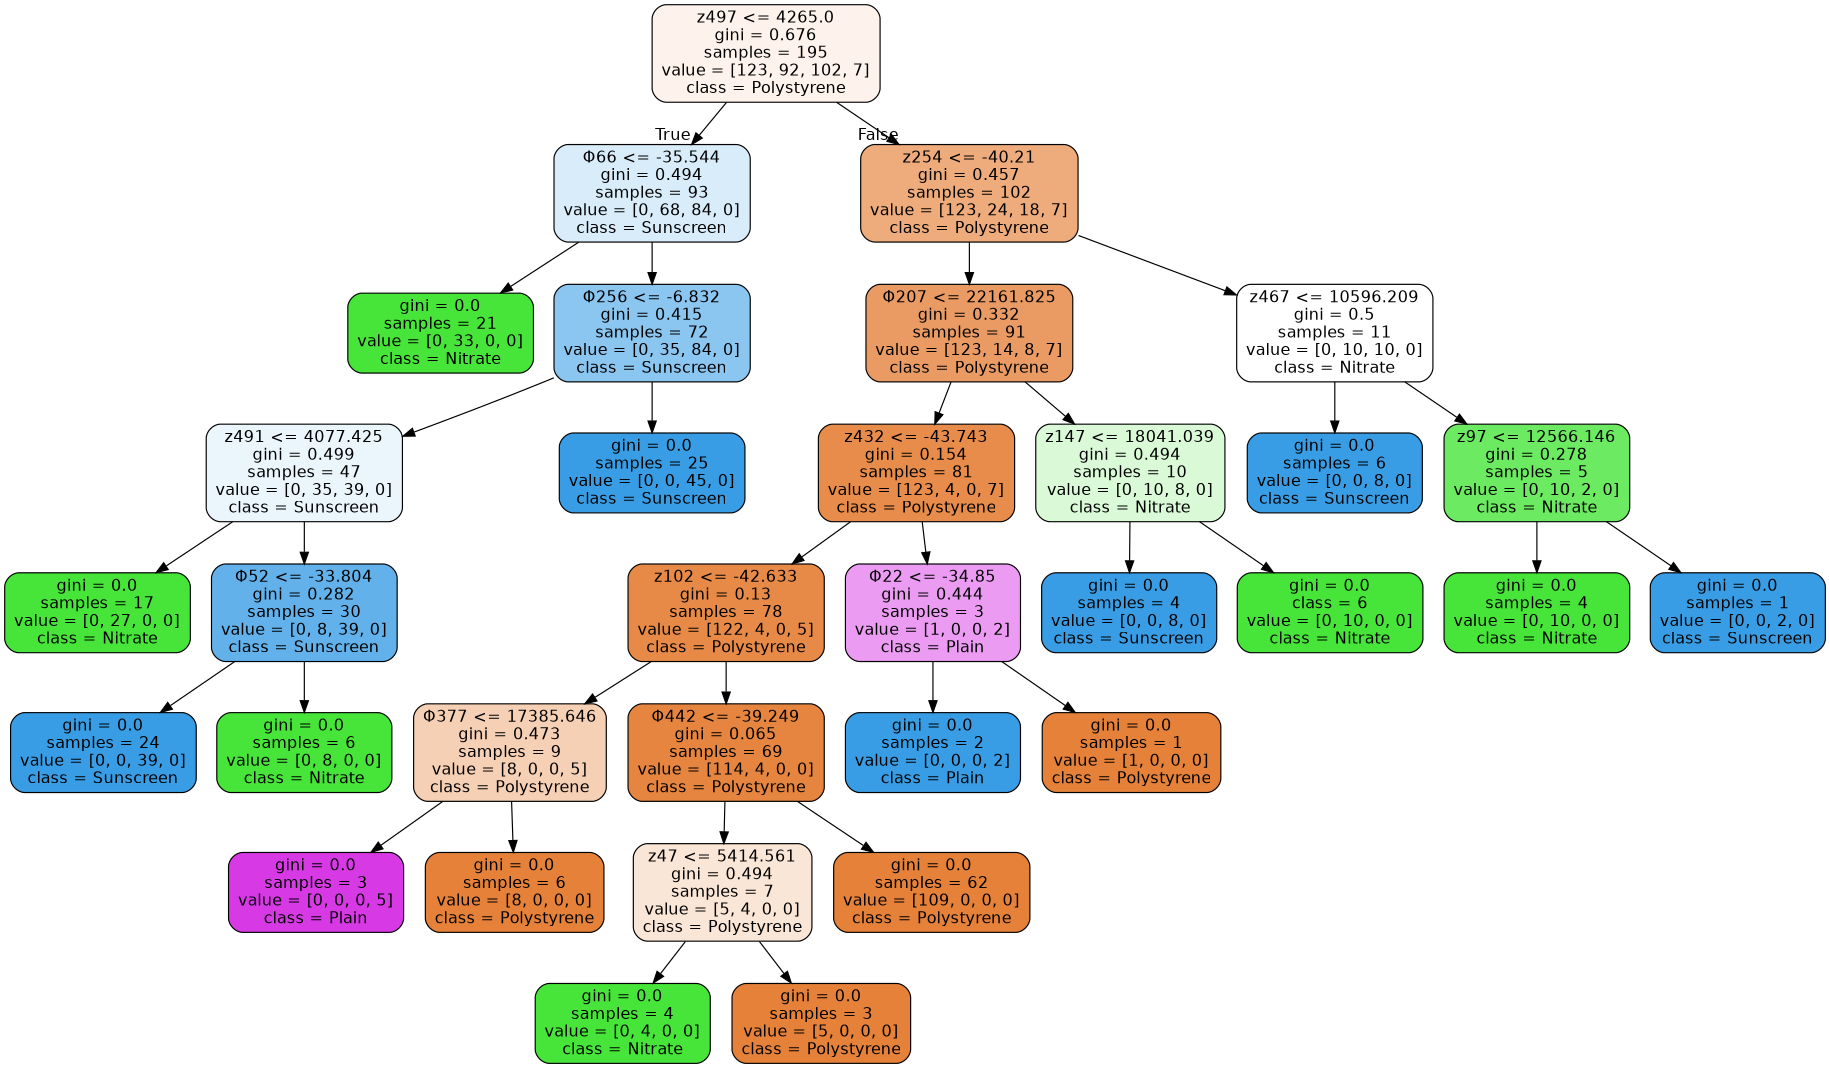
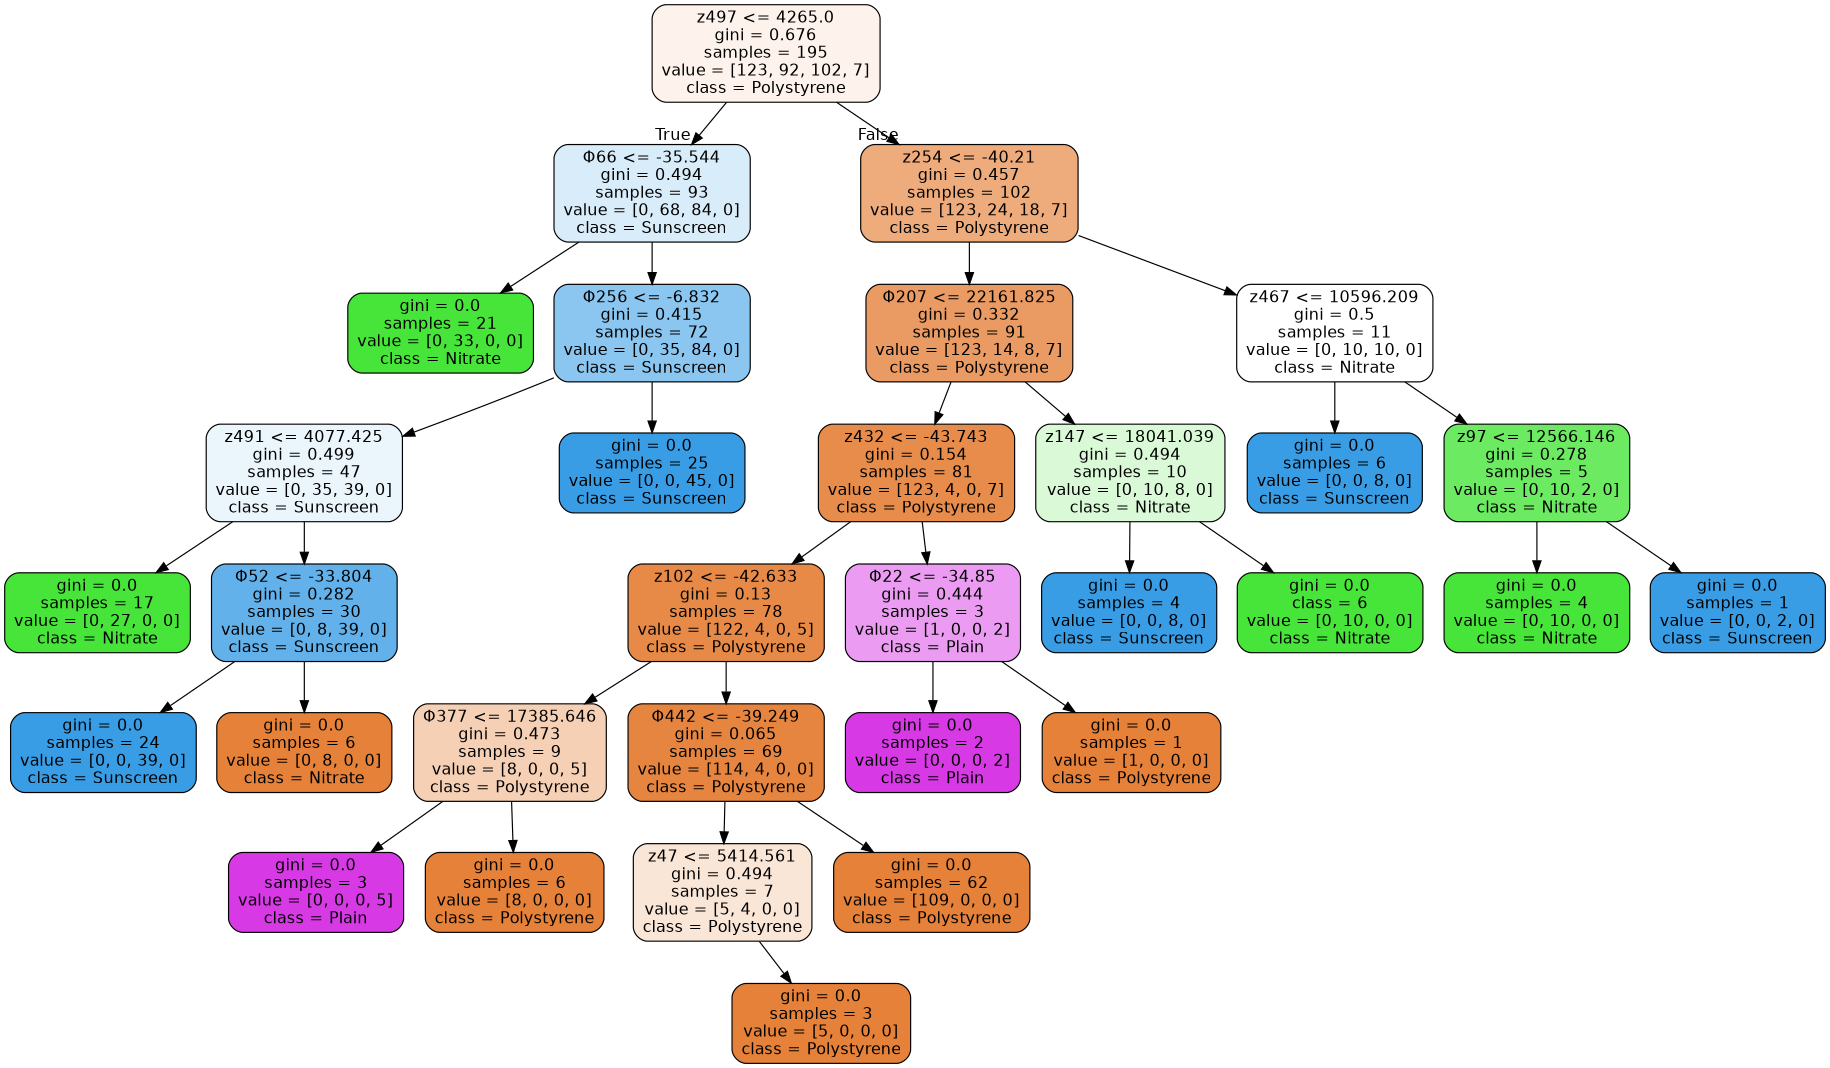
node "gini = 0.0 samples = 6 value = [0, 8, 0, 0] class = Nitrate": fillcolor #47e539 -> #e58139
node "gini = 0.0 samples = 2 value = [0, 0, 0, 2] class = Plain": fillcolor #399de5 -> #d739e5
node "gini = 0.0 samples = 4 value = [0, 4, 0, 0] class = Nitrate": removed
